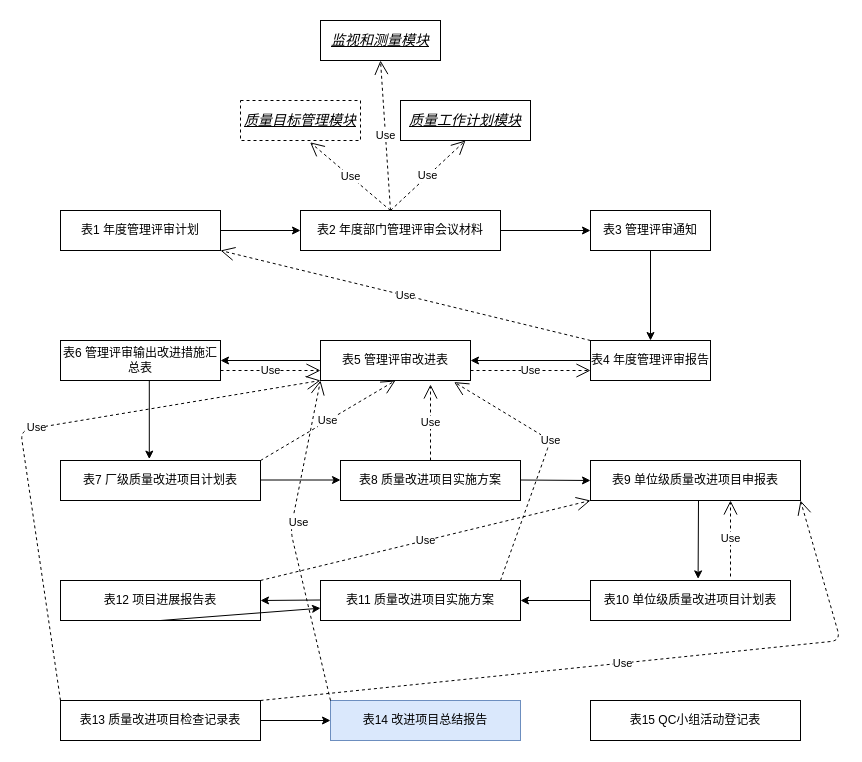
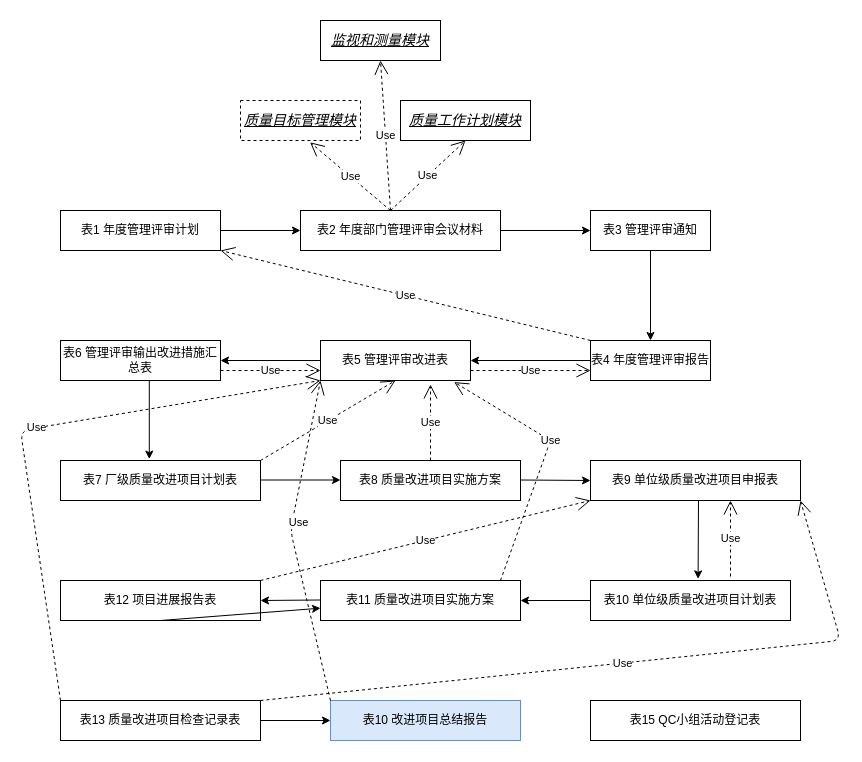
node "表14 改进项目总结报告": label "表14 改进项目总结报告" -> "表10 改进项目总结报告"
